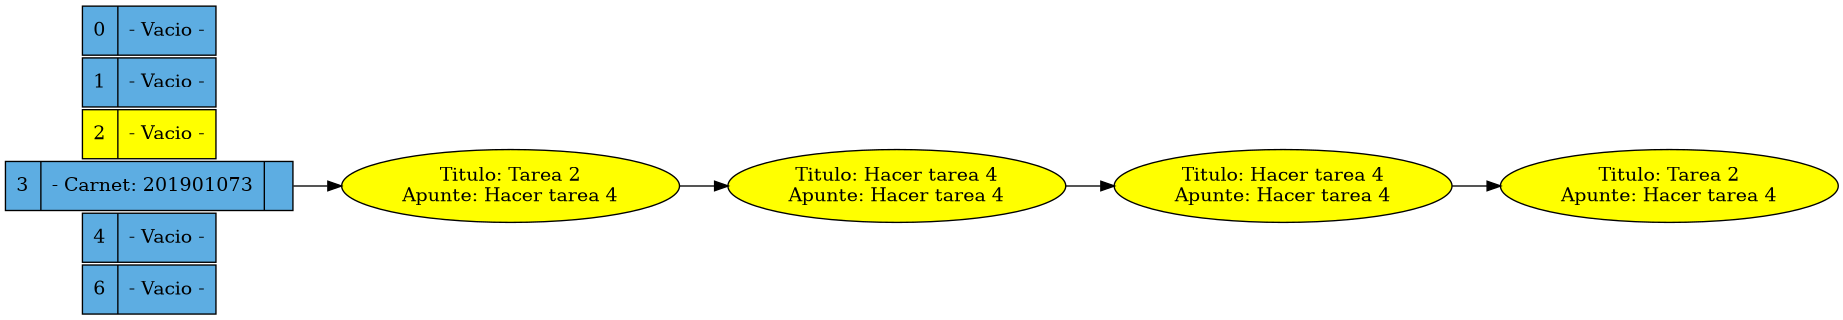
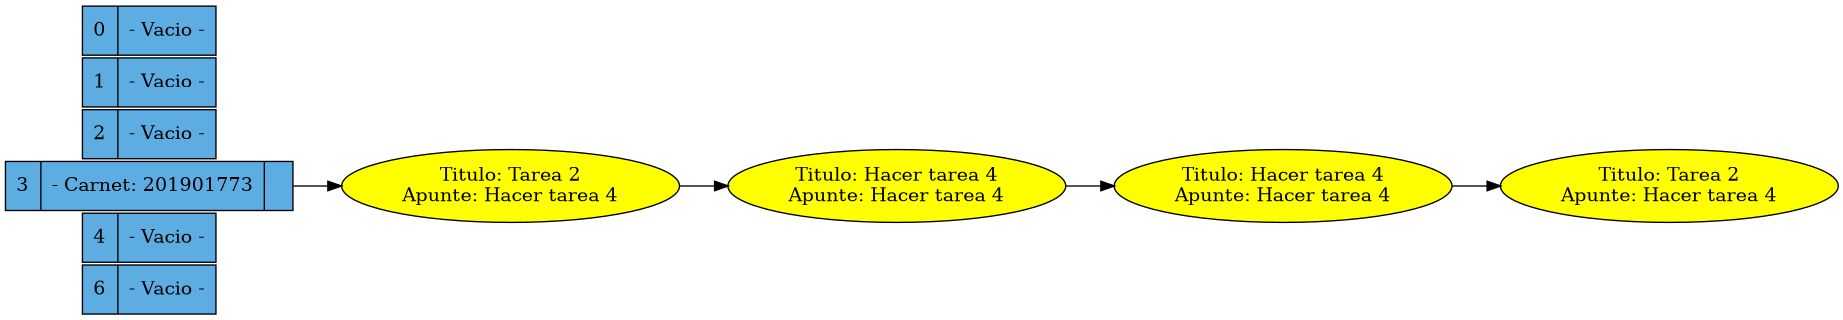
node "2": fillcolor #ffff00 -> #5dade2
node "3": text "- Carnet: 201901073" -> "- Carnet: 201901773"
